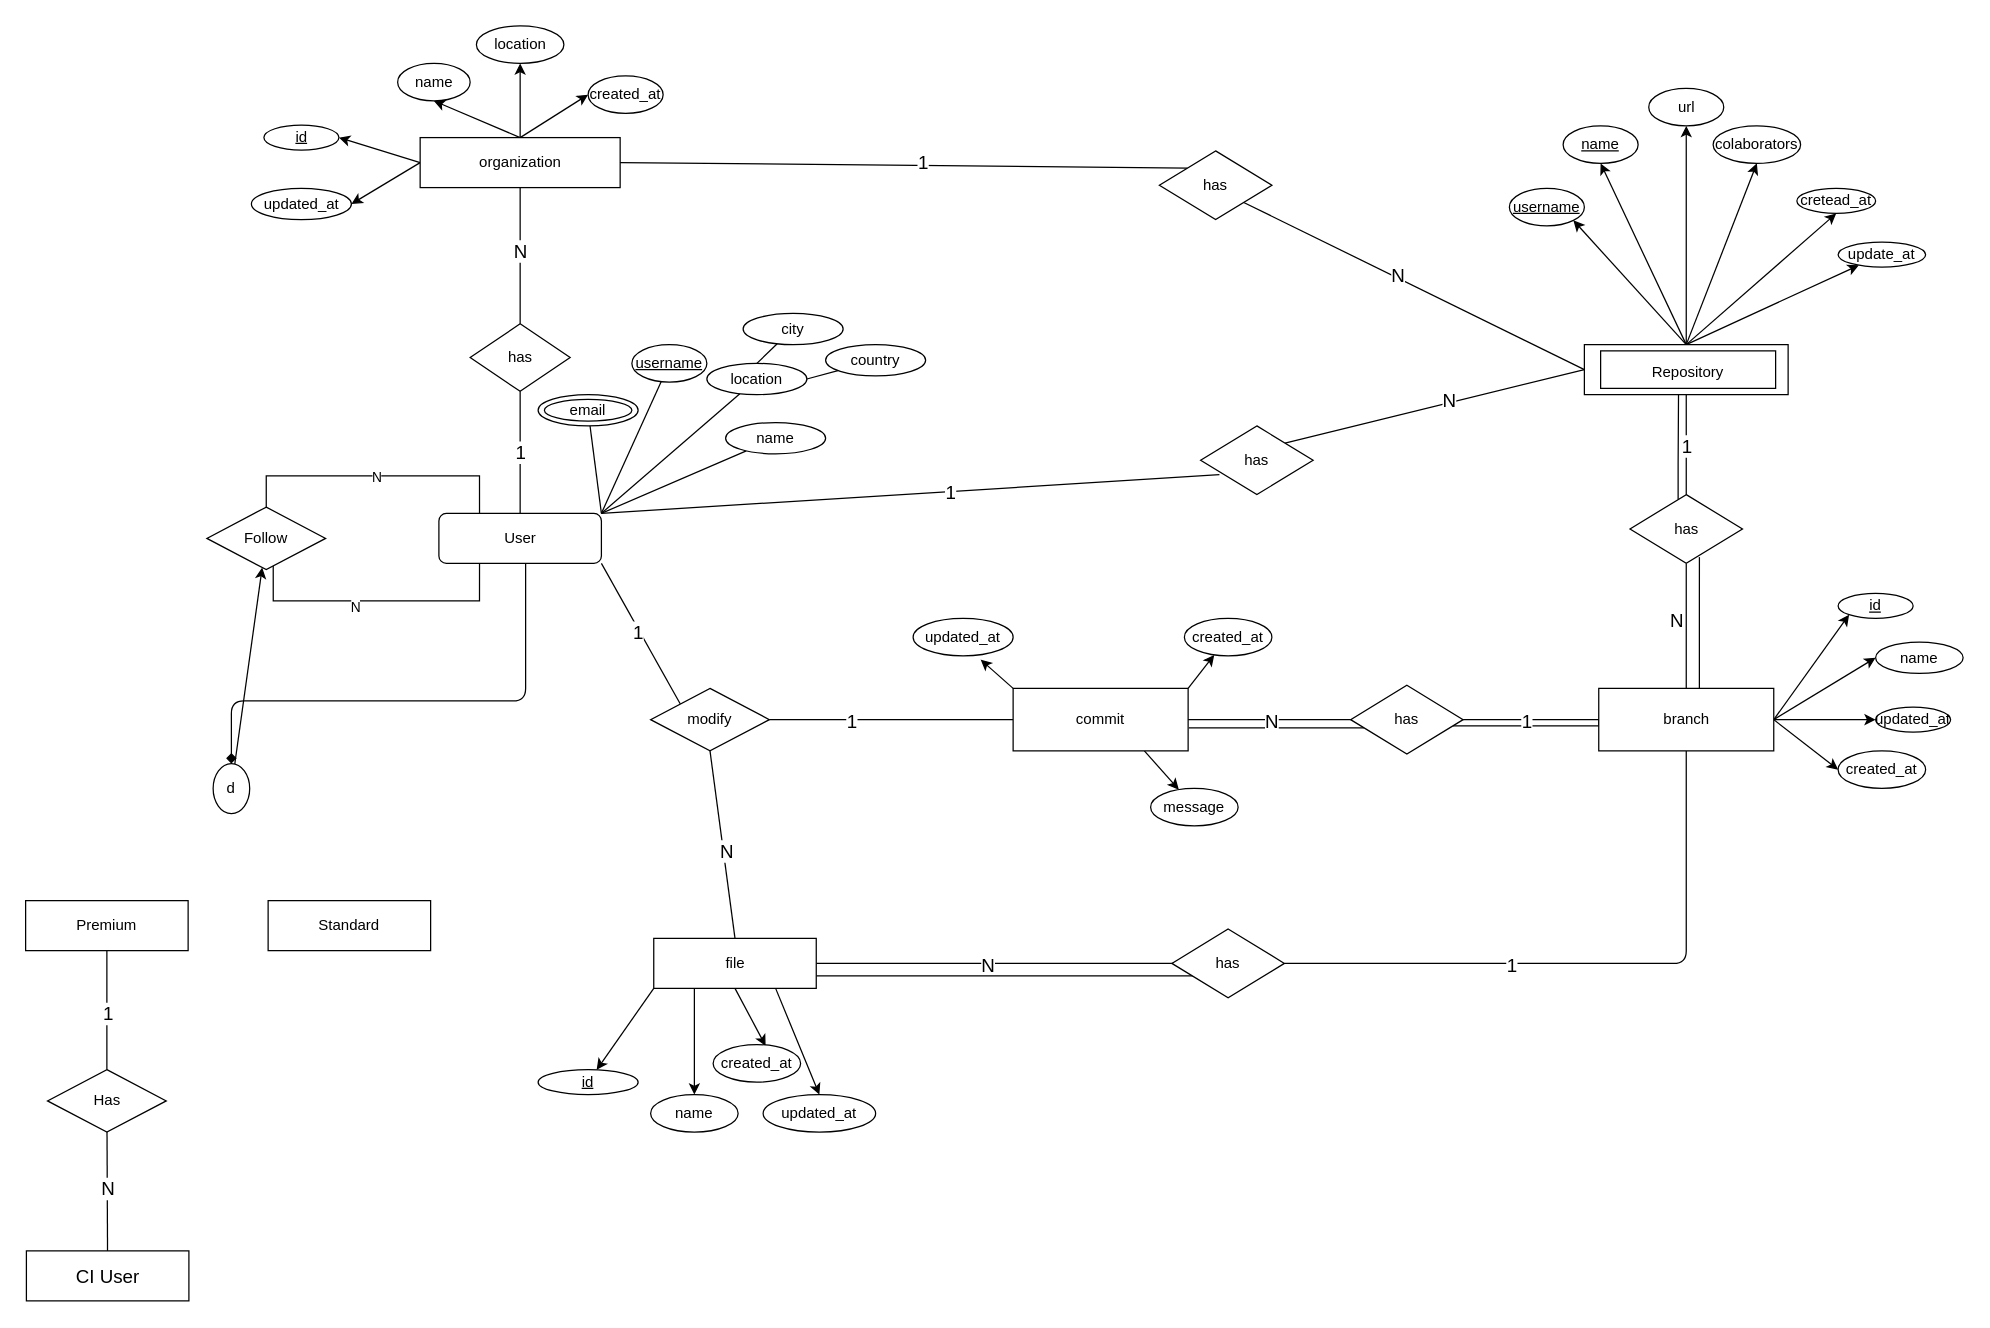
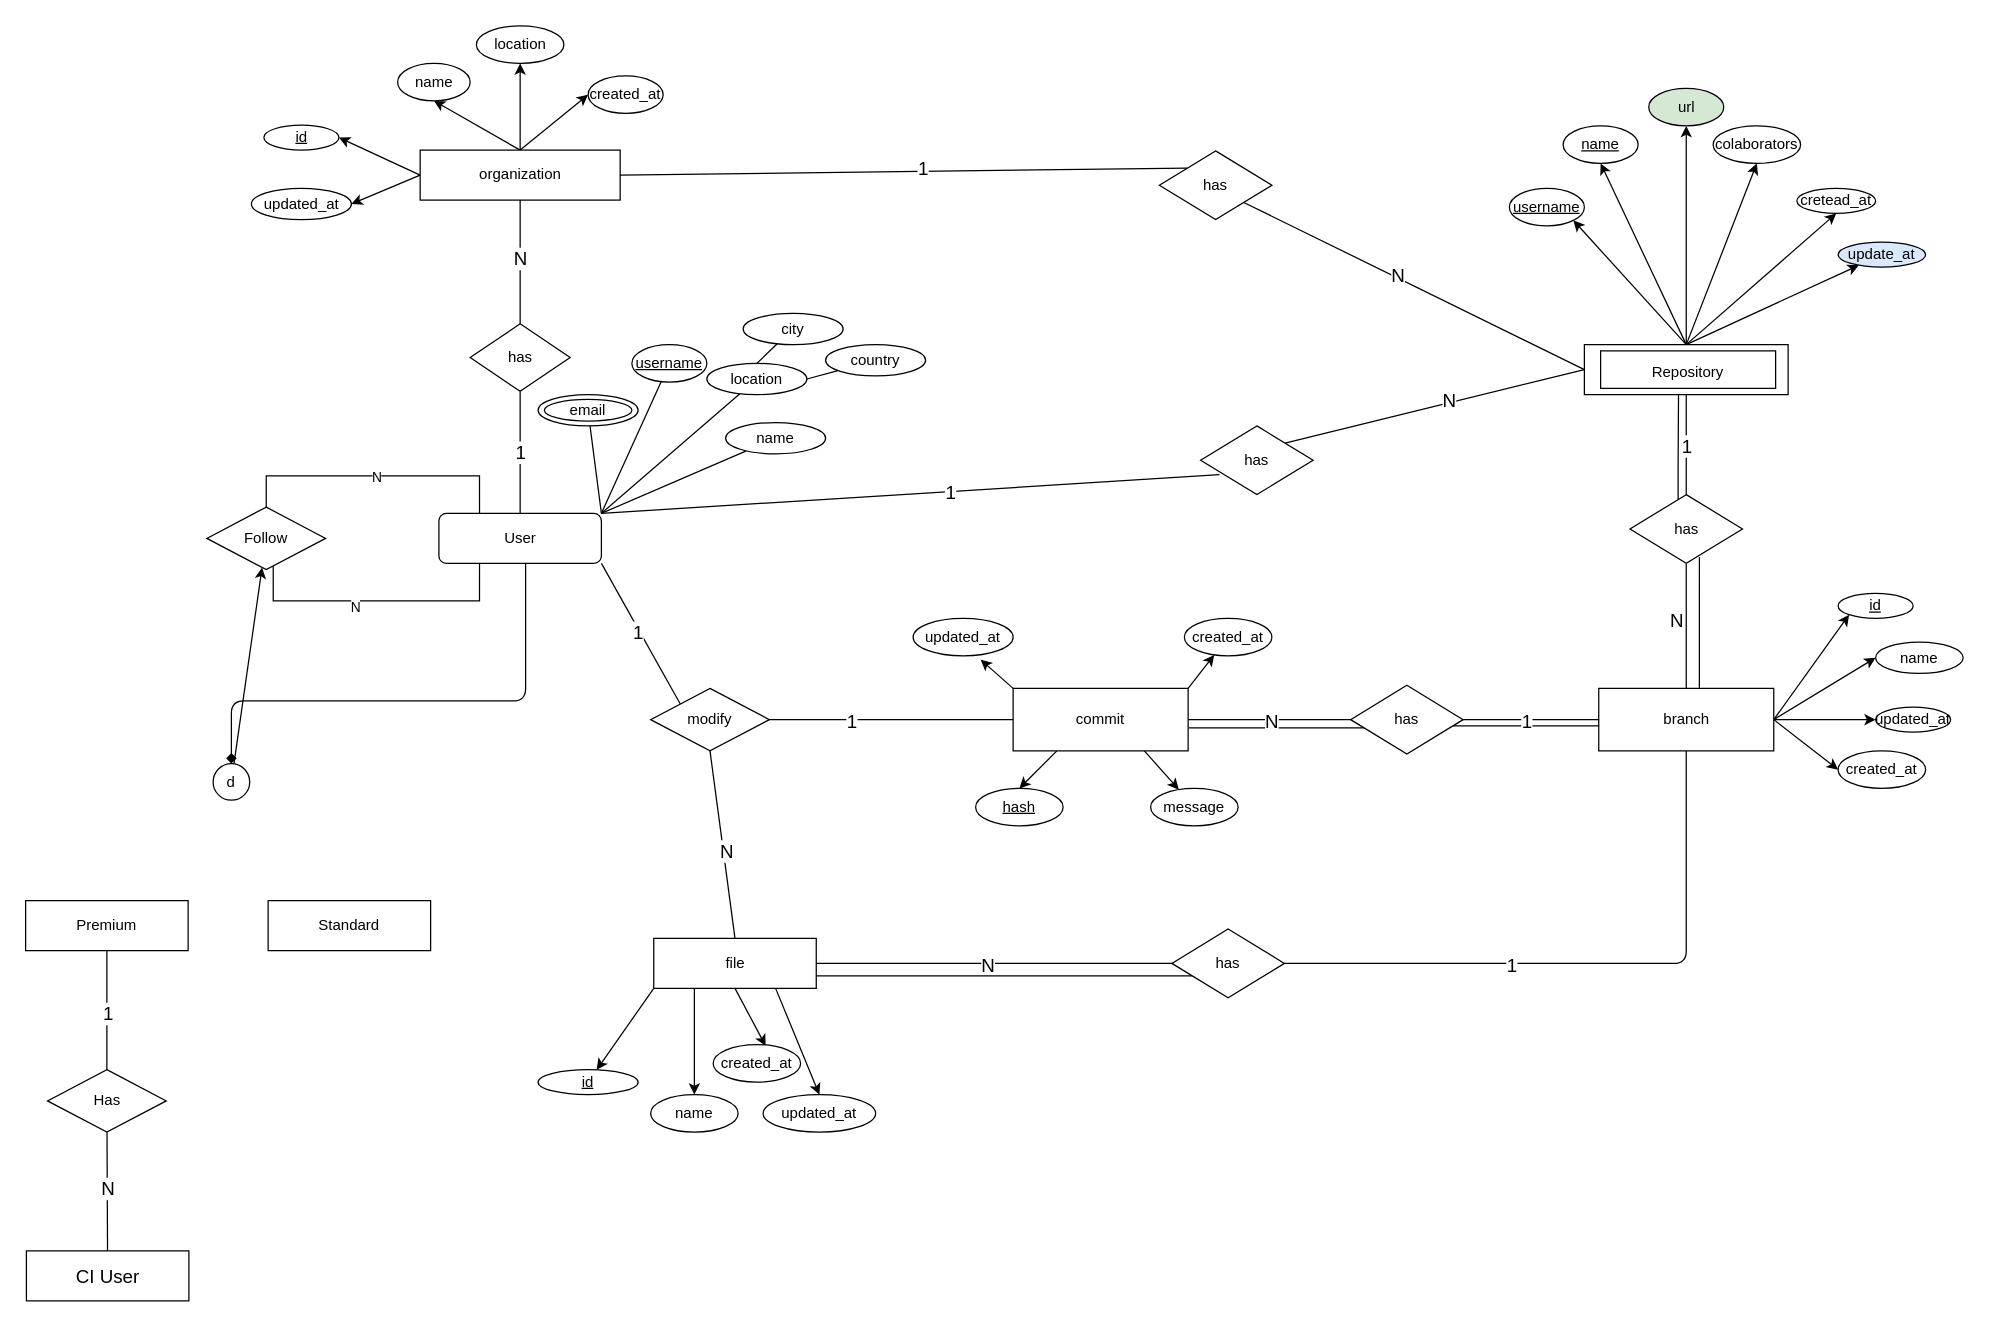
node "url": fillcolor #ffffff -> #d5e8d4
node "organization": moved (520, 162) -> (520, 175)
node "update_at": fillcolor #ffffff -> #dae8fc
edge "commit" -> "hash": added
node "d": size 37x50 -> 37x37
node "hash": added
